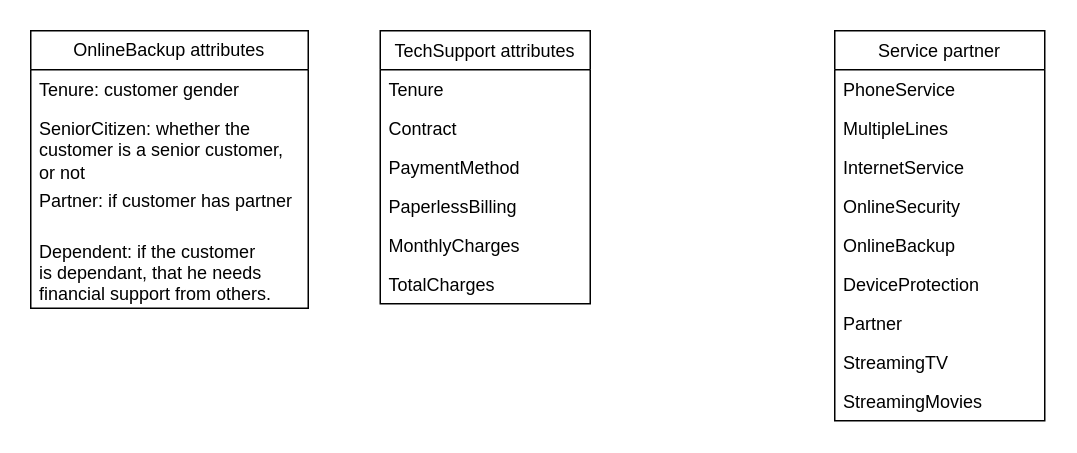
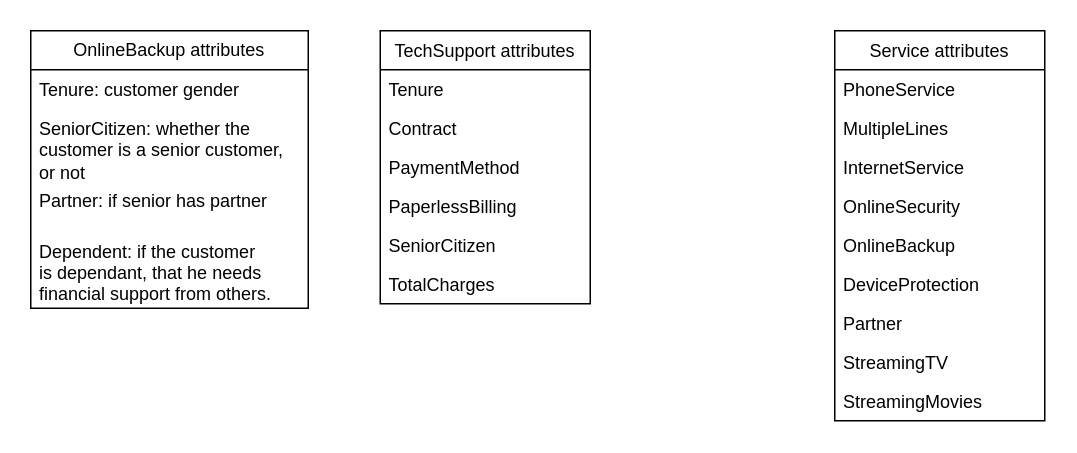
node "Service partner": label "Service partner" -> "Service attributes"
node "Partner: if customer has partner": label "Partner: if customer has partner" -> "Partner: if senior has partner"
node "MonthlyCharges": label "MonthlyCharges" -> "SeniorCitizen"
